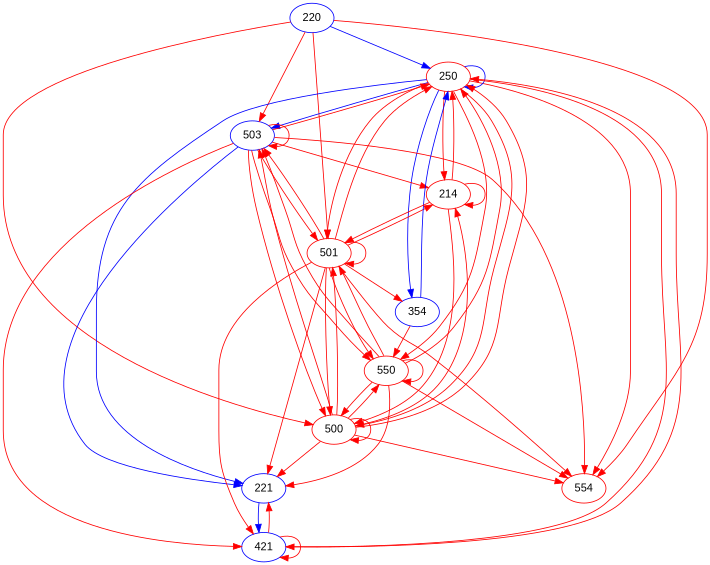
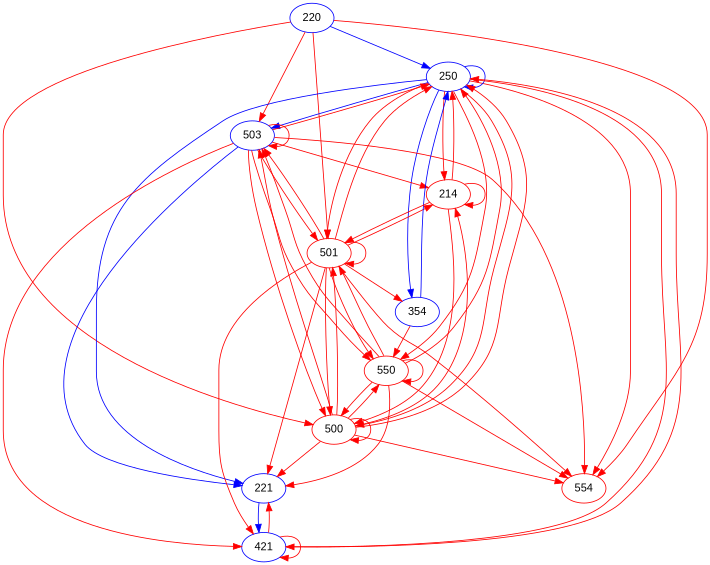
node "250": color red -> blue
